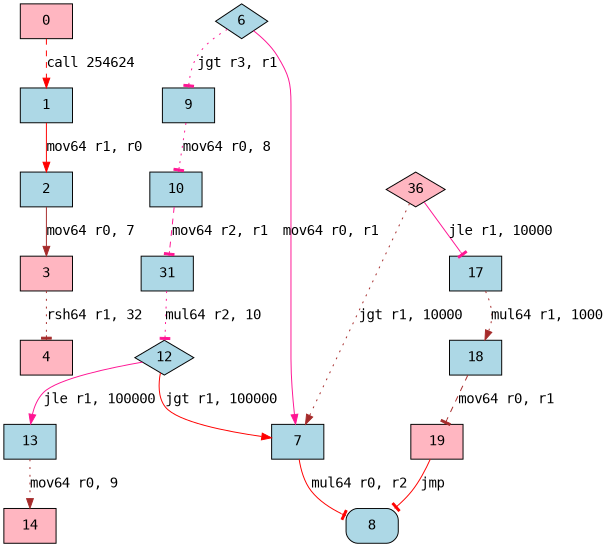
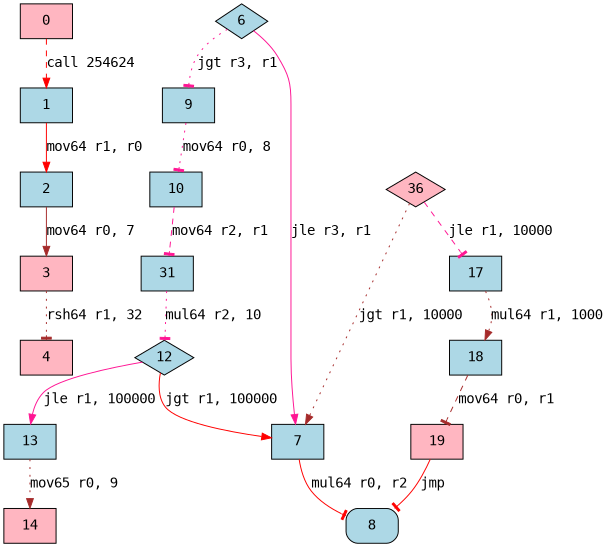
edge "36" -> "17": style solid -> dashed
edge "6" -> "7": label "mov64 r0, r1" -> "jle r3, r1"
edge "13" -> "14": label "mov64 r0, 9" -> "mov65 r0, 9"
